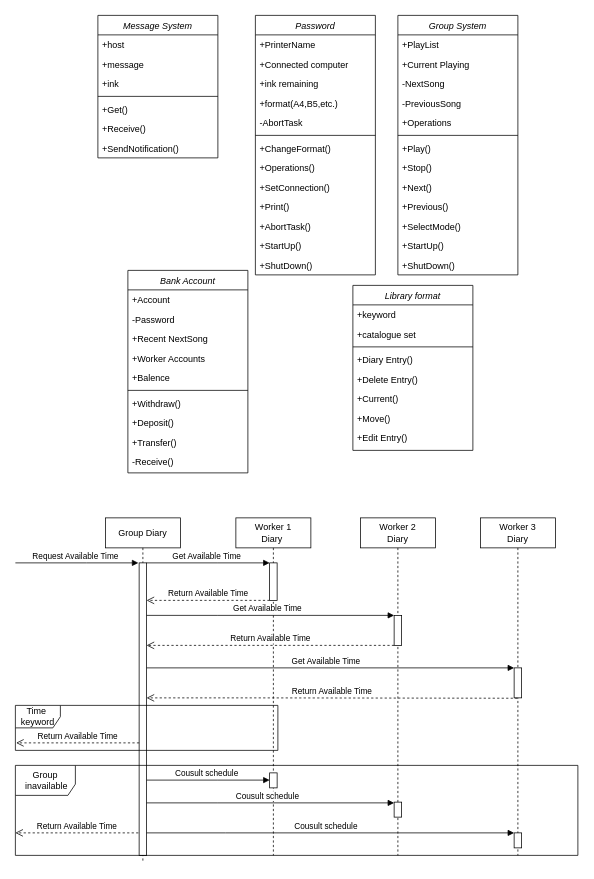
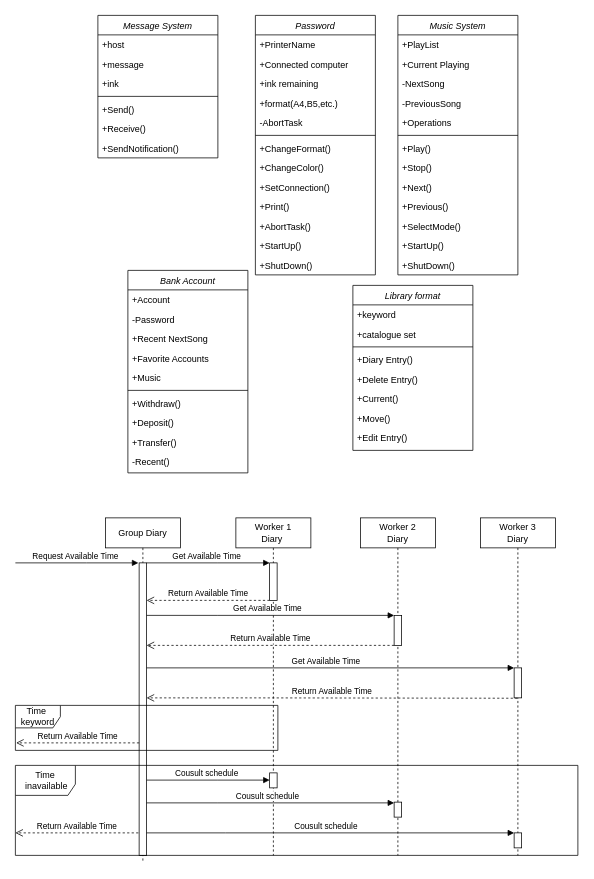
node "Group System": label "Group System" -> "Music System"
node "+Get()": label "+Get()" -> "+Send()"
node "+Operations()": label "+Operations()" -> "+ChangeColor()"
node "+Worker Accounts": label "+Worker Accounts" -> "+Favorite Accounts"
node "+Balence": label "+Balence" -> "+Music"
node "-Receive()": label "-Receive()" -> "-Recent()"
node "Group inavailable": label "Group inavailable" -> "Time inavailable"
